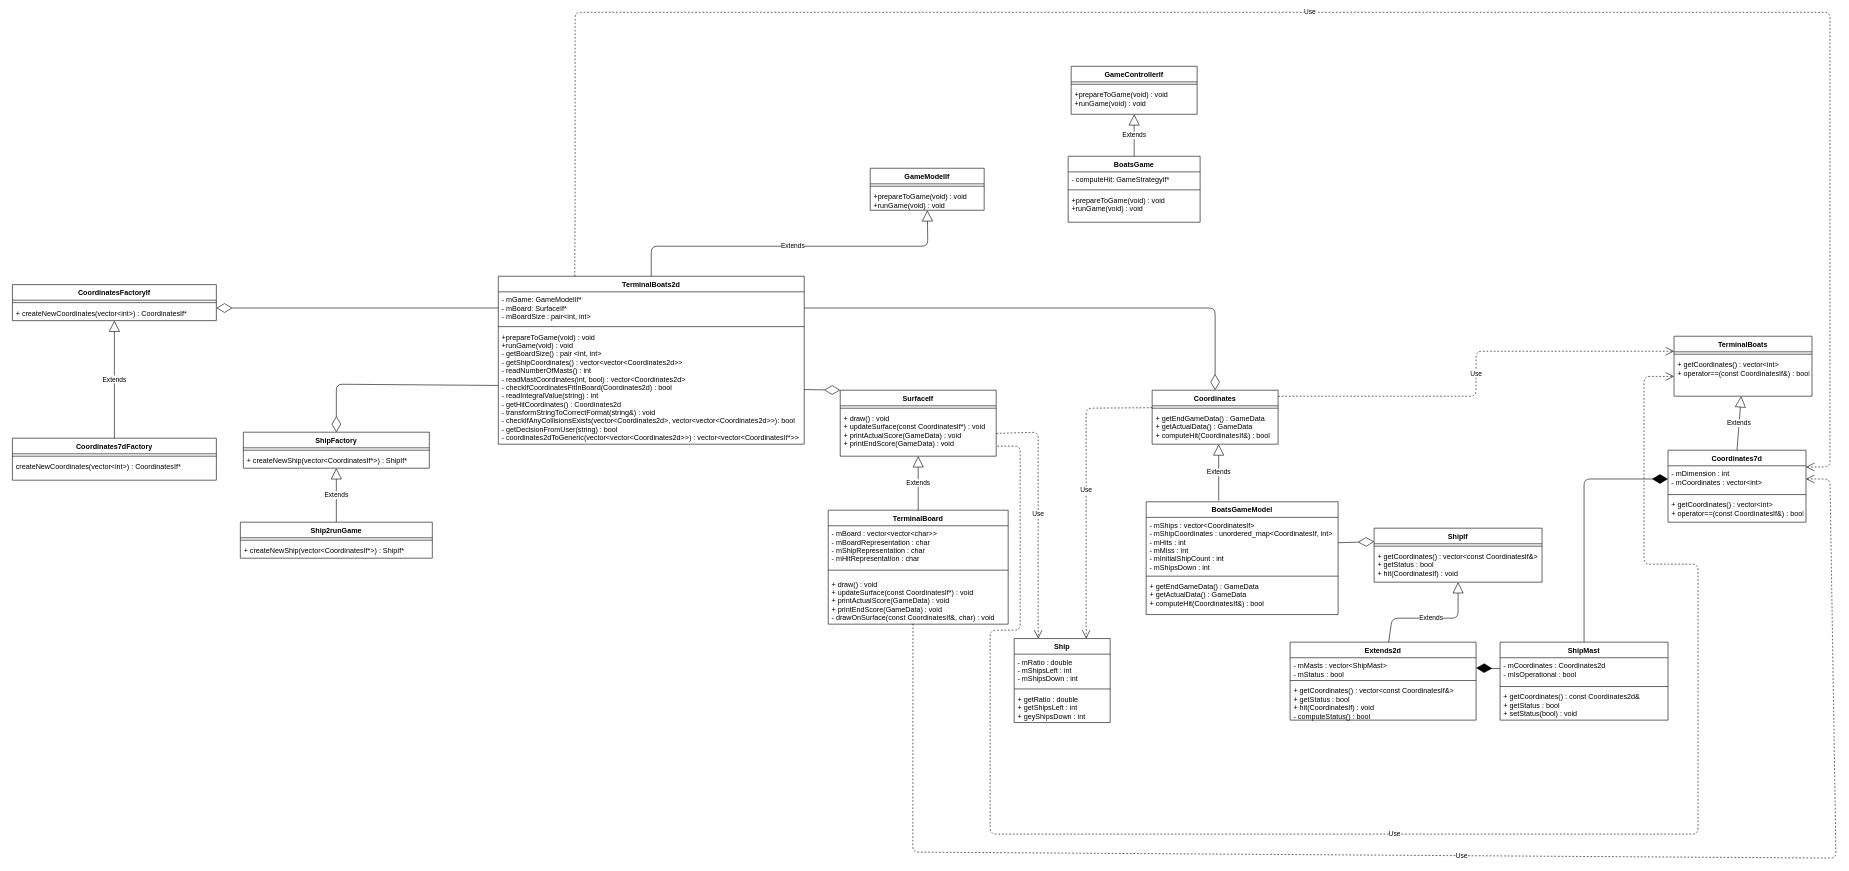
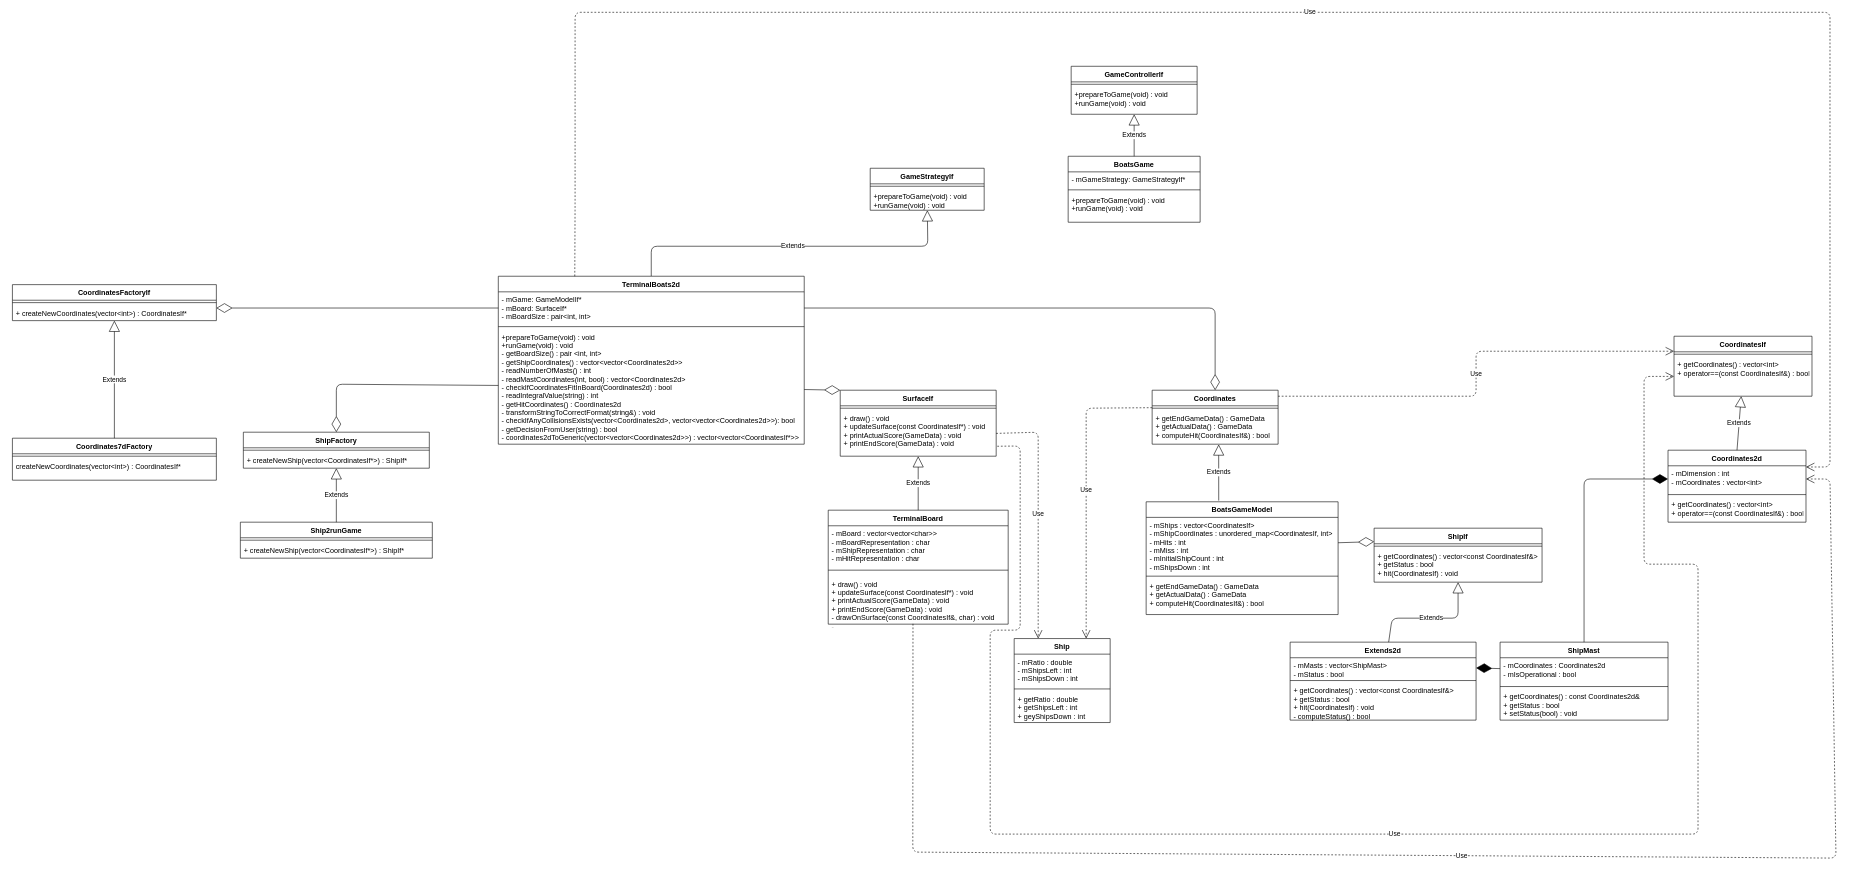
node "GameModelIf": label "GameModelIf" -> "GameStrategyIf"
node "- computeHit: GameStrategyIf*": label "- computeHit: GameStrategyIf*" -> "- mGameStrategy: GameStrategyIf*"
node "TerminalBoats": label "TerminalBoats" -> "CoordinatesIf"
node "Coordinates7d": label "Coordinates7d" -> "Coordinates2d"
